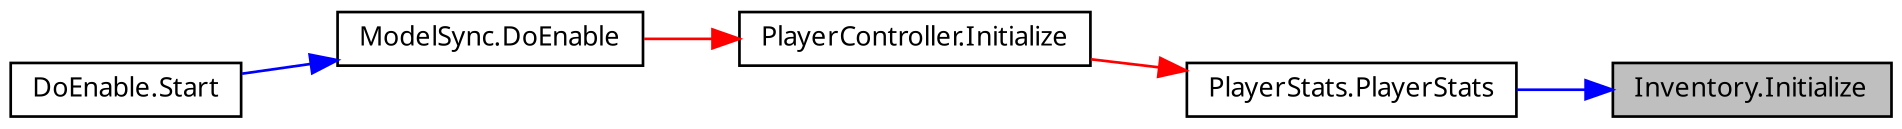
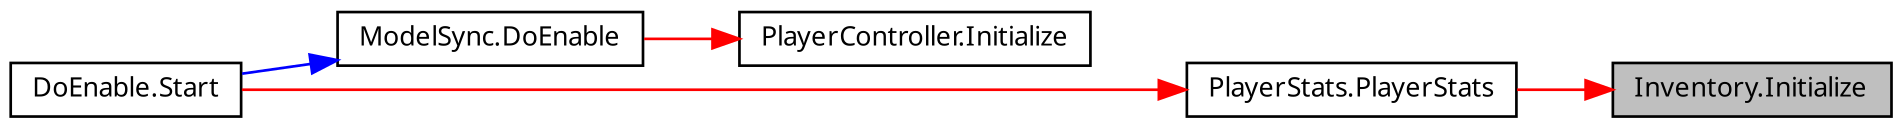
edge "PlayerController.Initialize" -> "PlayerStats.PlayerStats": now "DoEnable.Start" -> "PlayerStats.PlayerStats"
edge "PlayerStats.PlayerStats" -> "Inventory.Initialize": color blue -> red
